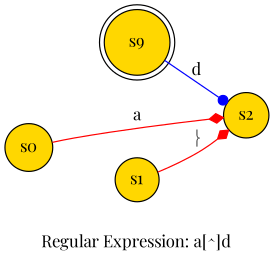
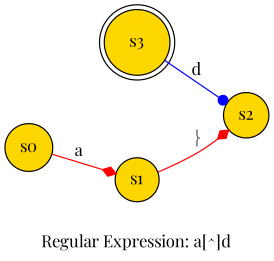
node "s9": label "s9" -> "s3"
edge "s0" -> "s2": now "s0" -> "s1"
